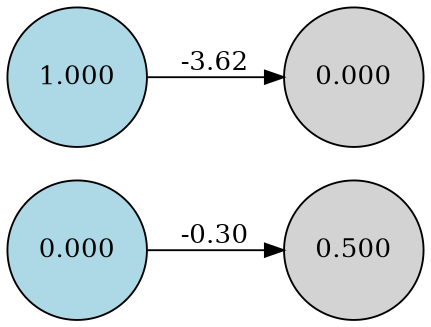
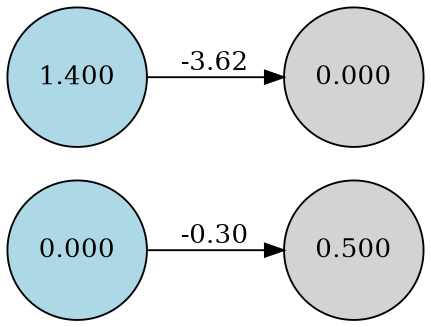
node "1.000": label "1.000" -> "1.400"
